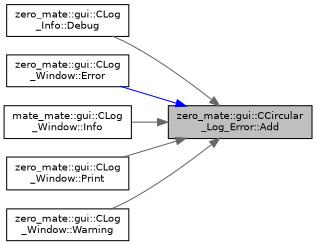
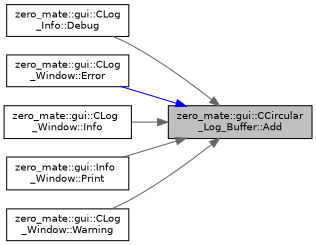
node "mate_mate::gui::CLog _Window::Info": label "mate_mate::gui::CLog _Window::Info" -> "zero_mate::gui::CLog _Window::Info"
node "zero_mate::gui::CCircular _Log_Error::Add": label "zero_mate::gui::CCircular _Log_Error::Add" -> "zero_mate::gui::CCircular _Log_Buffer::Add"
node "zero_mate::gui::CLog _Window::Print": label "zero_mate::gui::CLog _Window::Print" -> "zero_mate::gui::Info _Window::Print"
